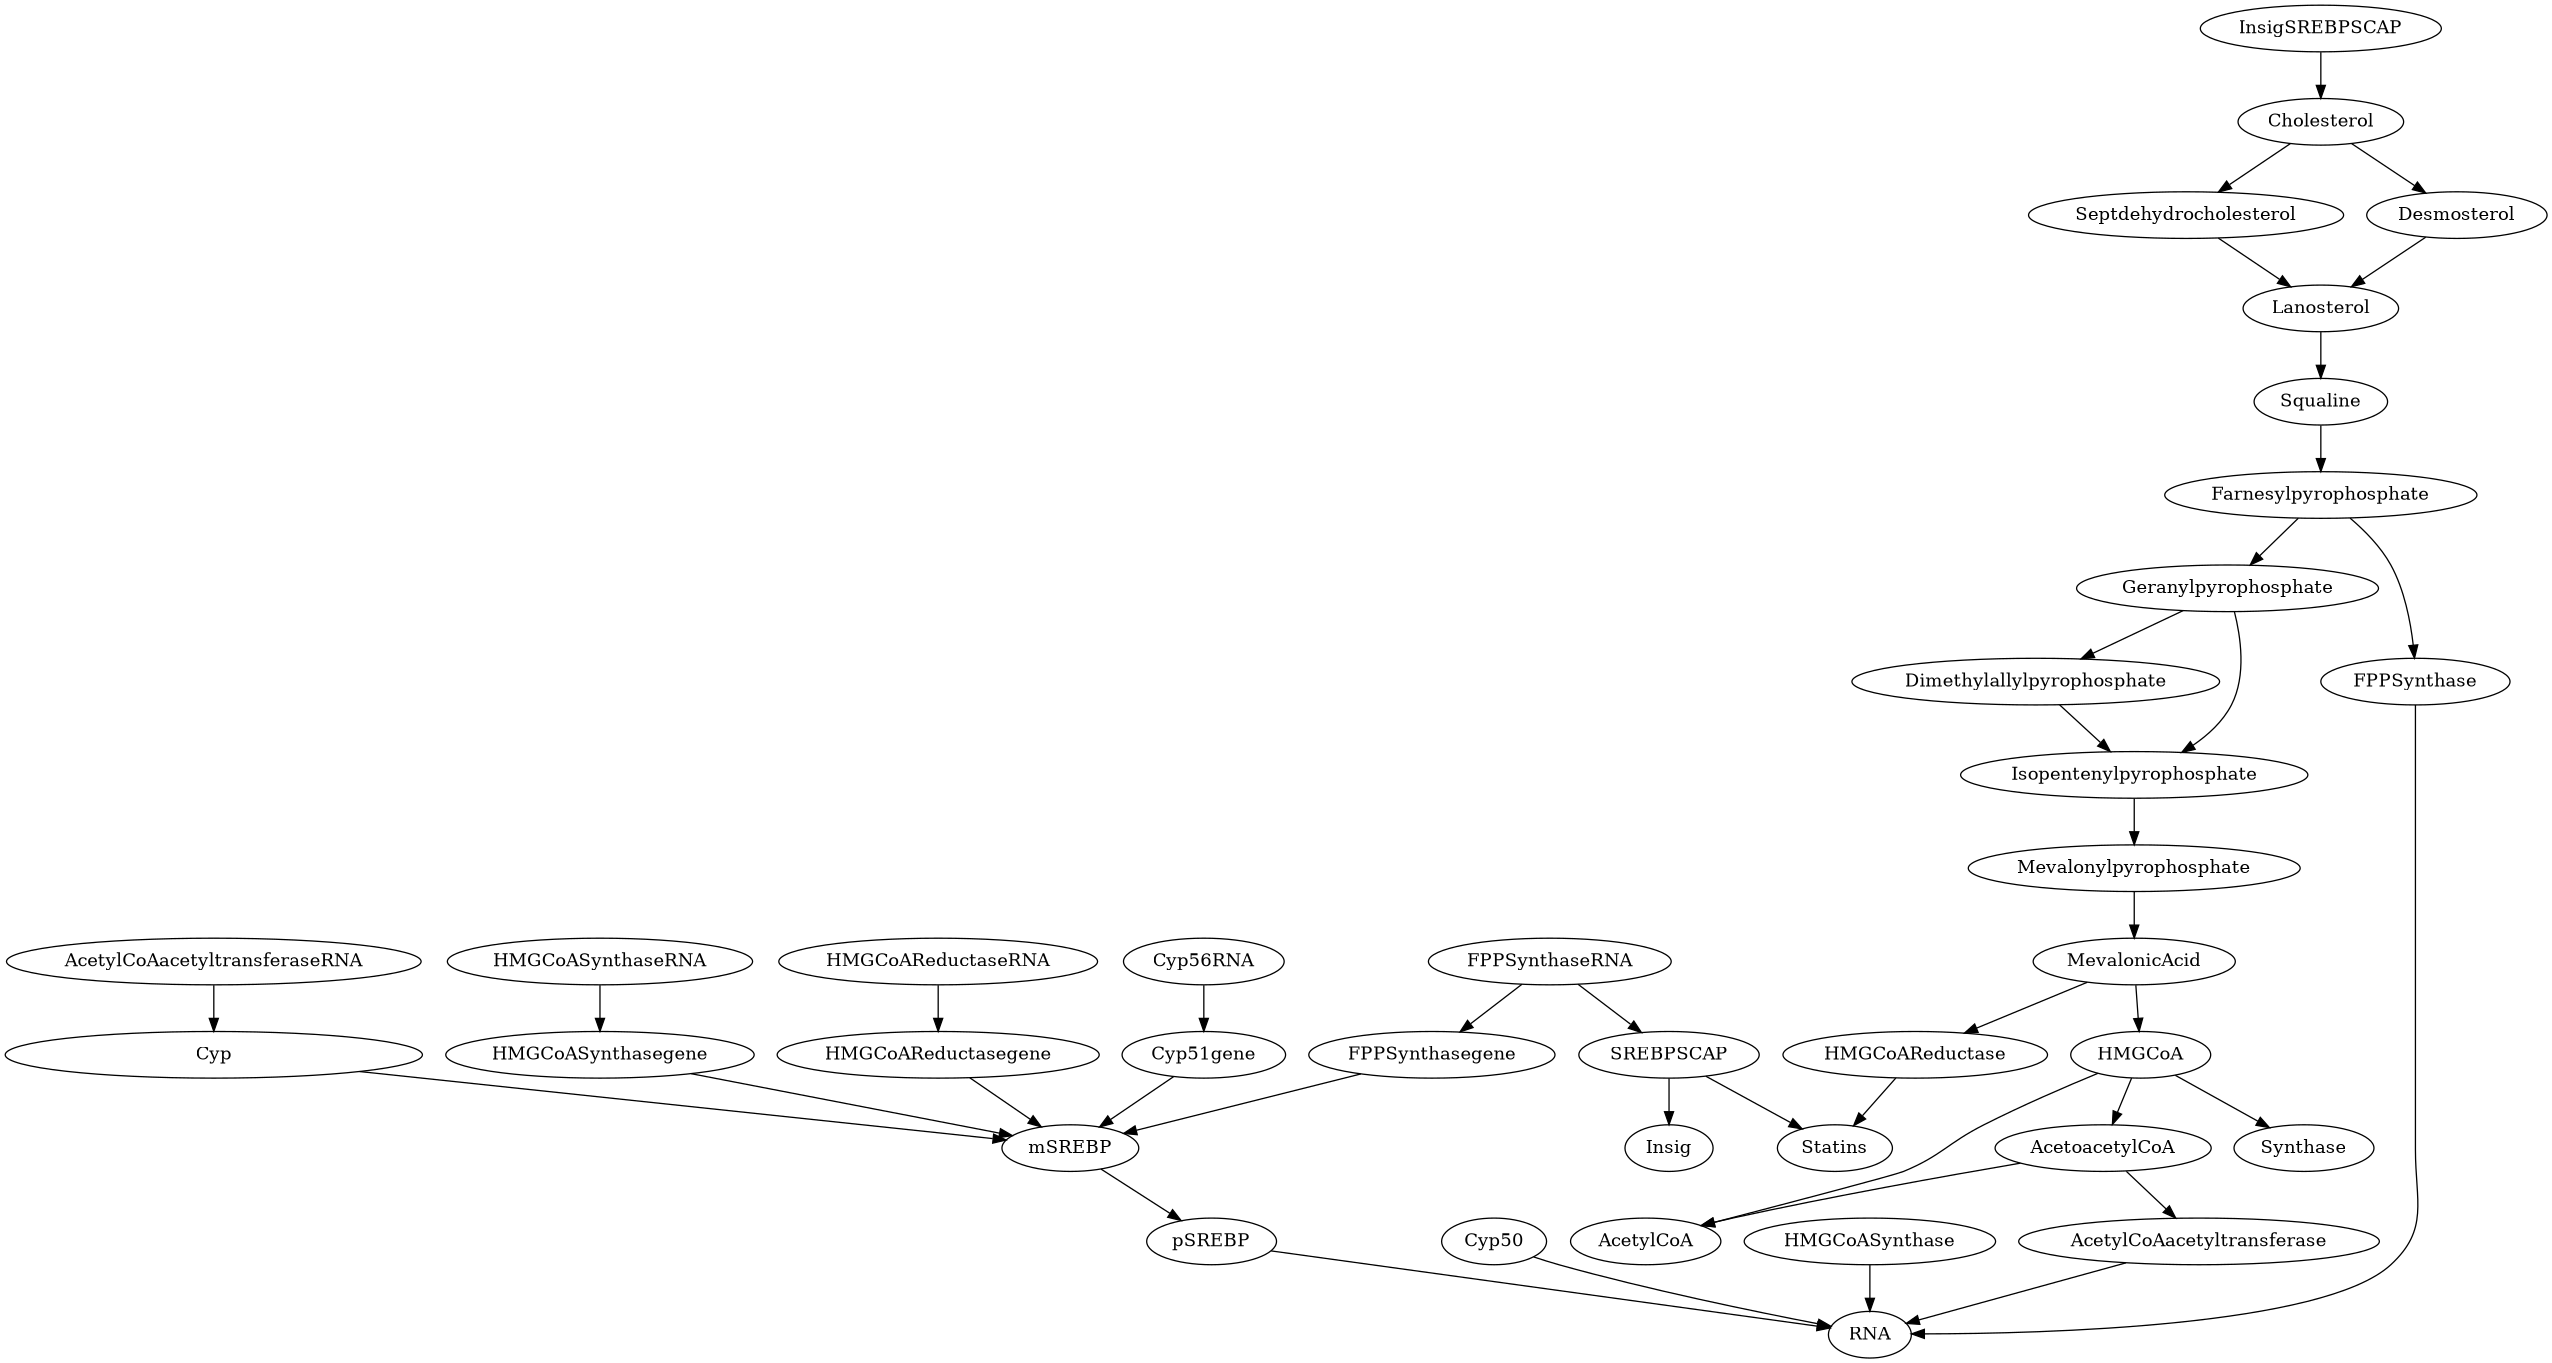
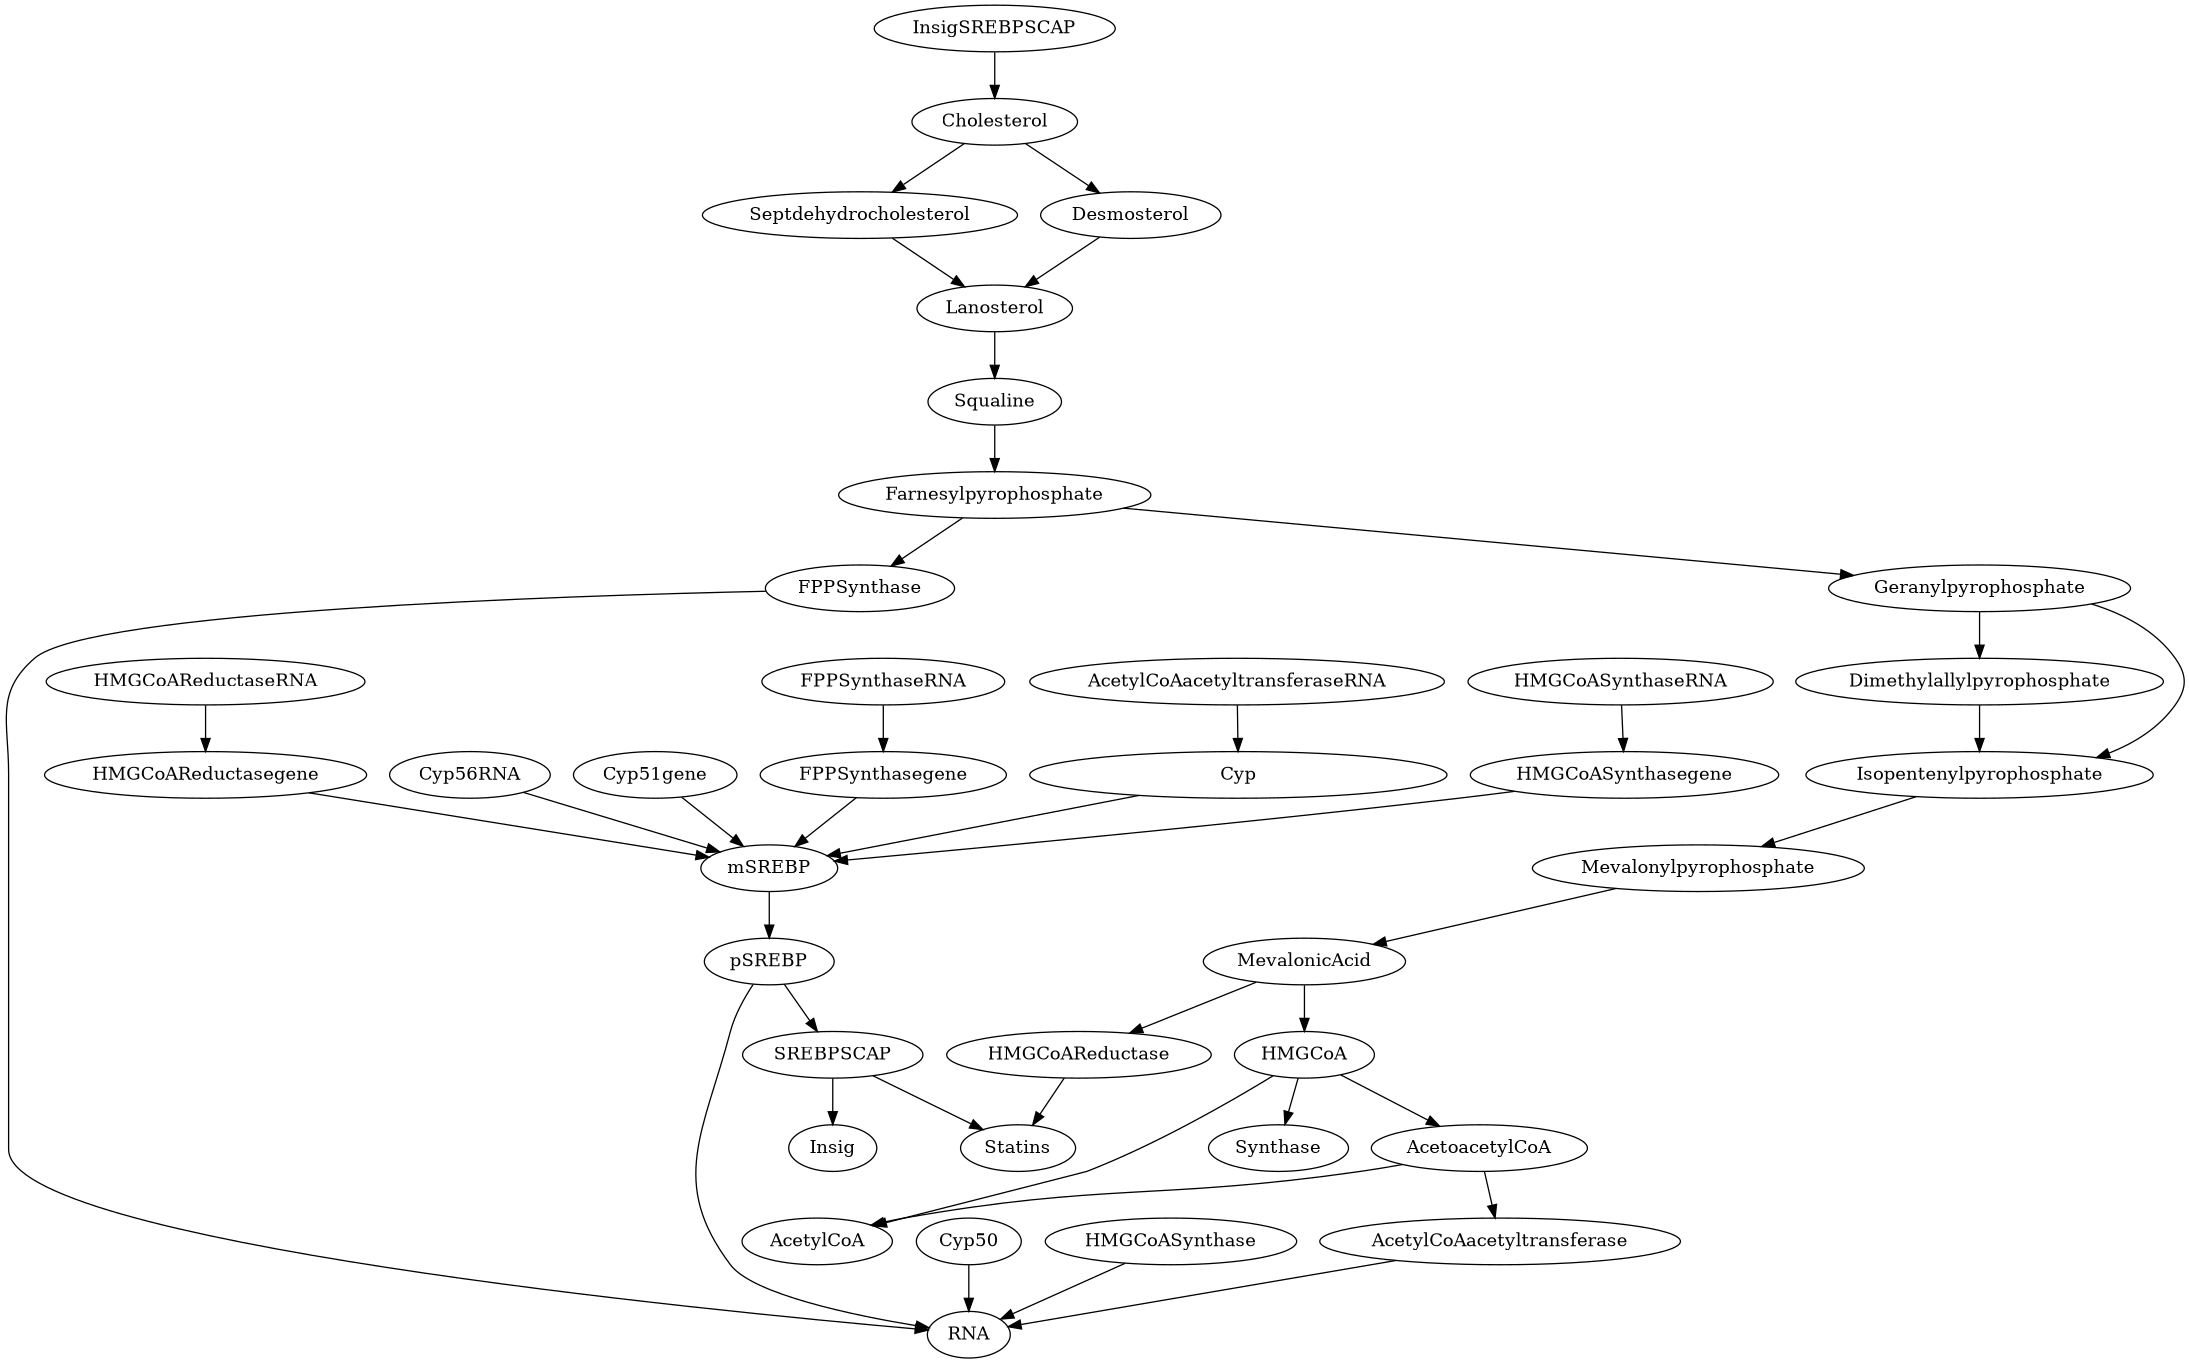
edge "Cyp56RNA" -> "Cyp51gene": now "Cyp56RNA" -> "mSREBP"
edge "FPPSynthaseRNA" -> "SREBPSCAP": now "pSREBP" -> "SREBPSCAP"
